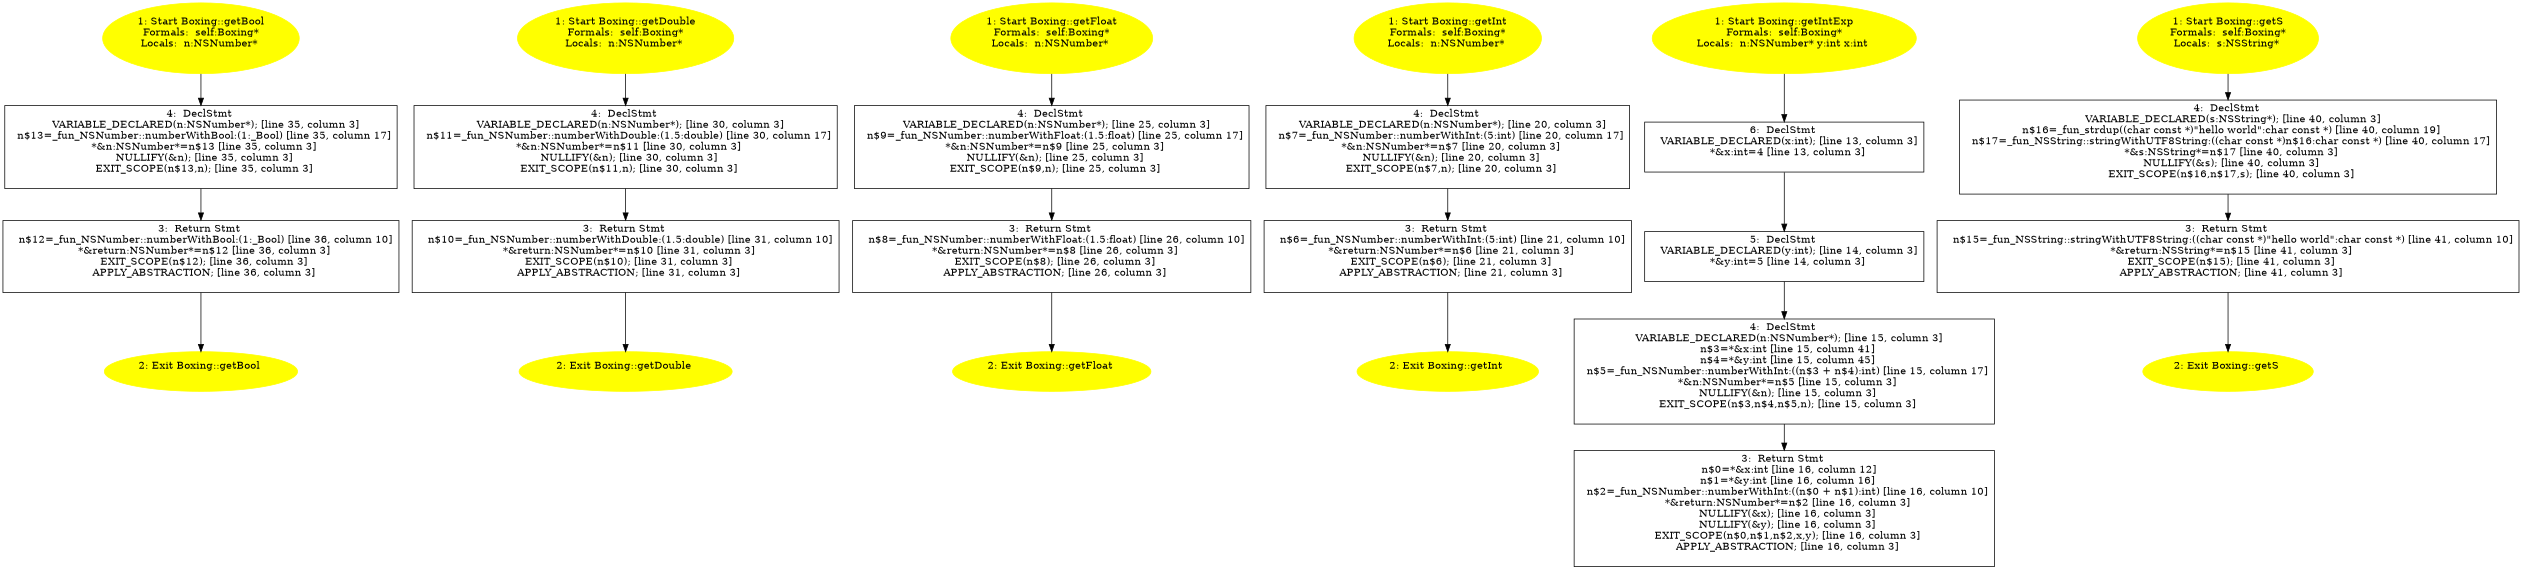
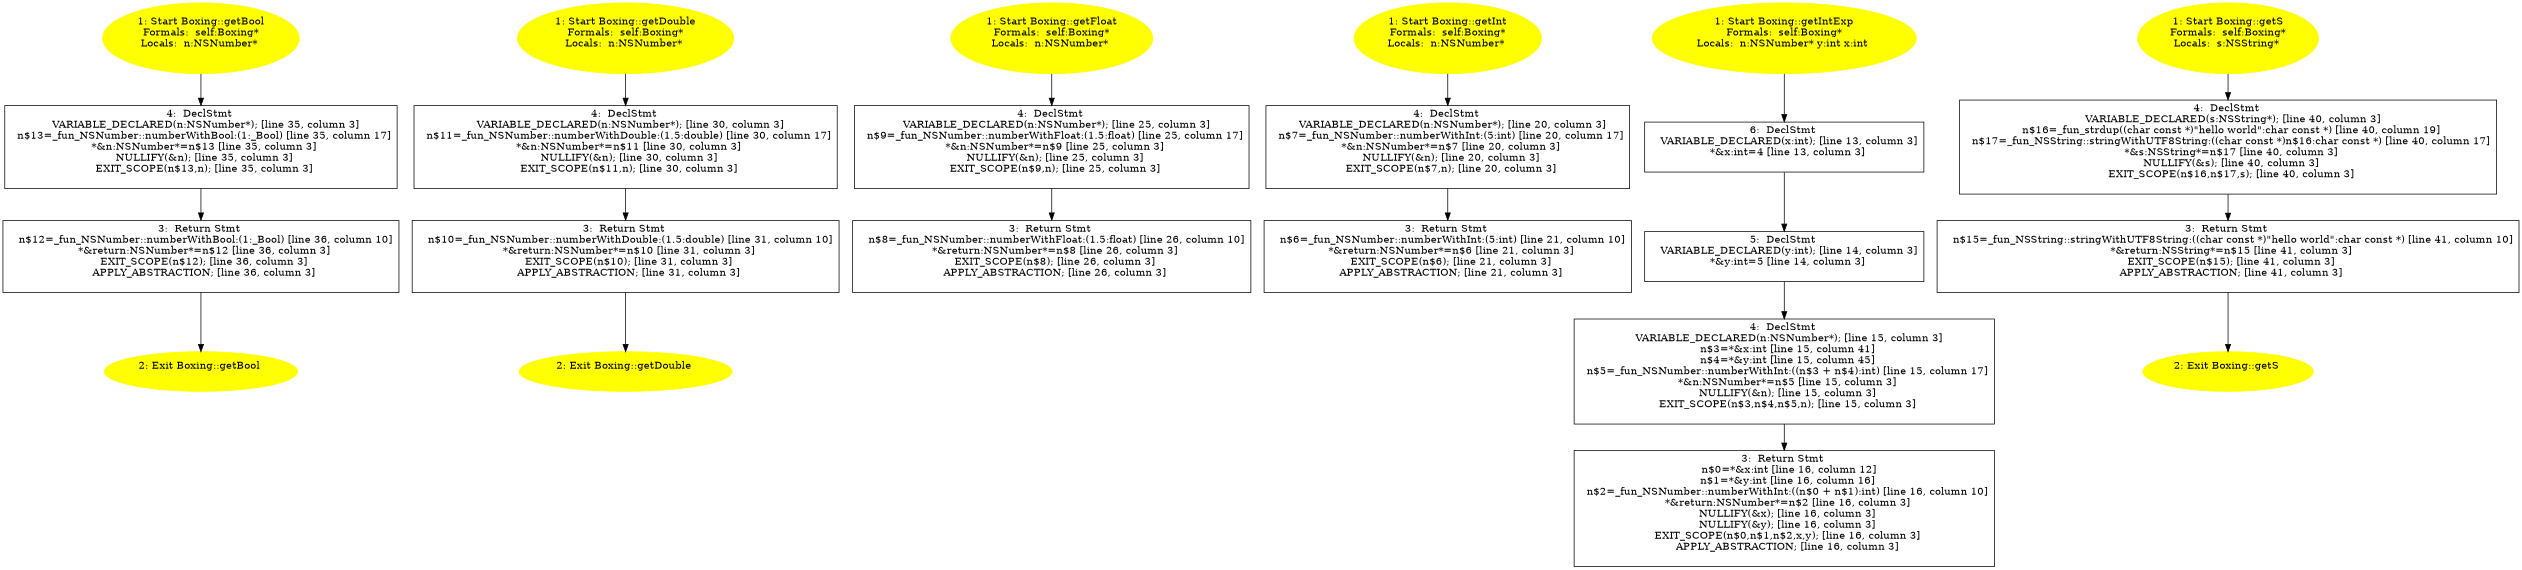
node "2: Exit Boxing::getFloat": removed
node "2: Exit Boxing::getInt": removed
